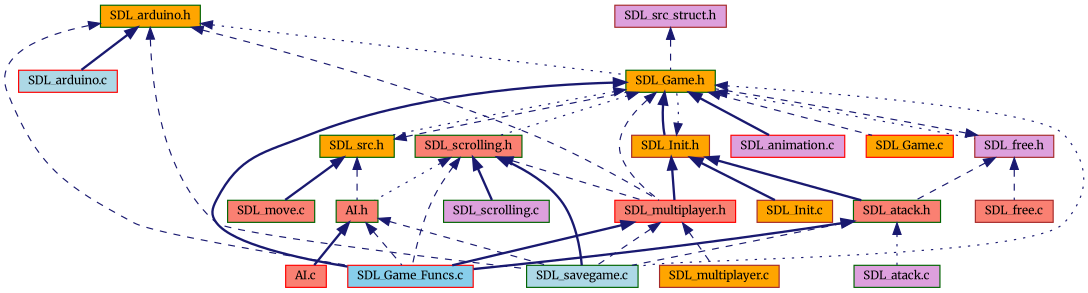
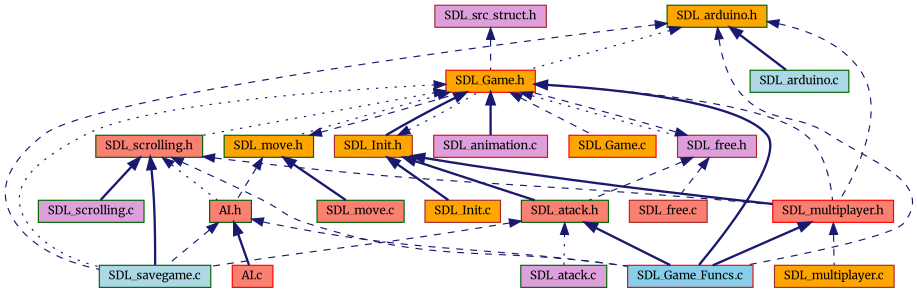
node "SDL_arduino.c": color red -> darkgreen
node "SDL_Game.h": color darkgreen -> red
node "SDL_src.h": label "SDL_src.h" -> "SDL_move.h"
edge "SDL_savegame.c" -> "SDL_multiplayer.h": removed
